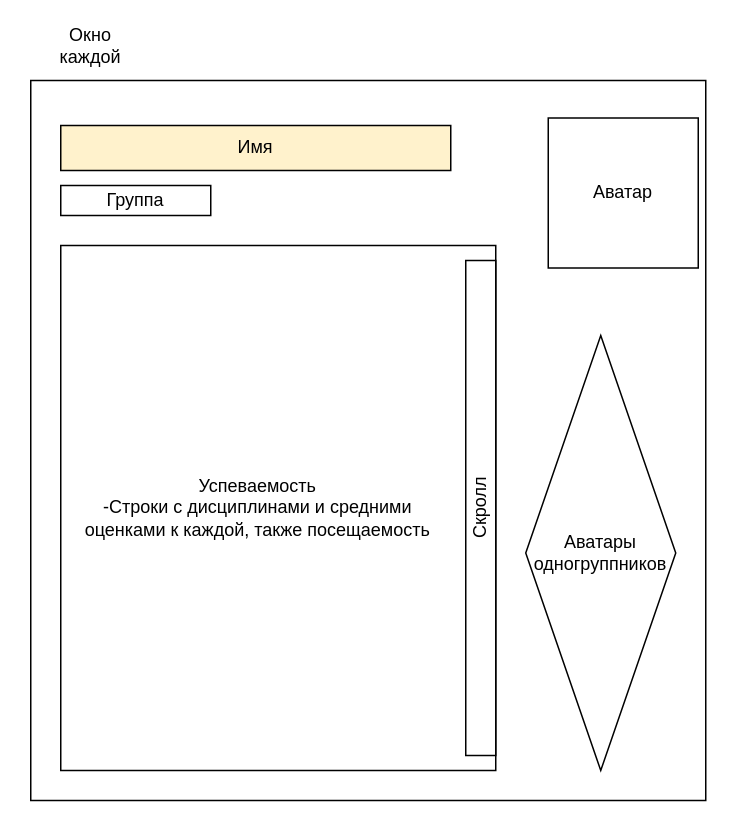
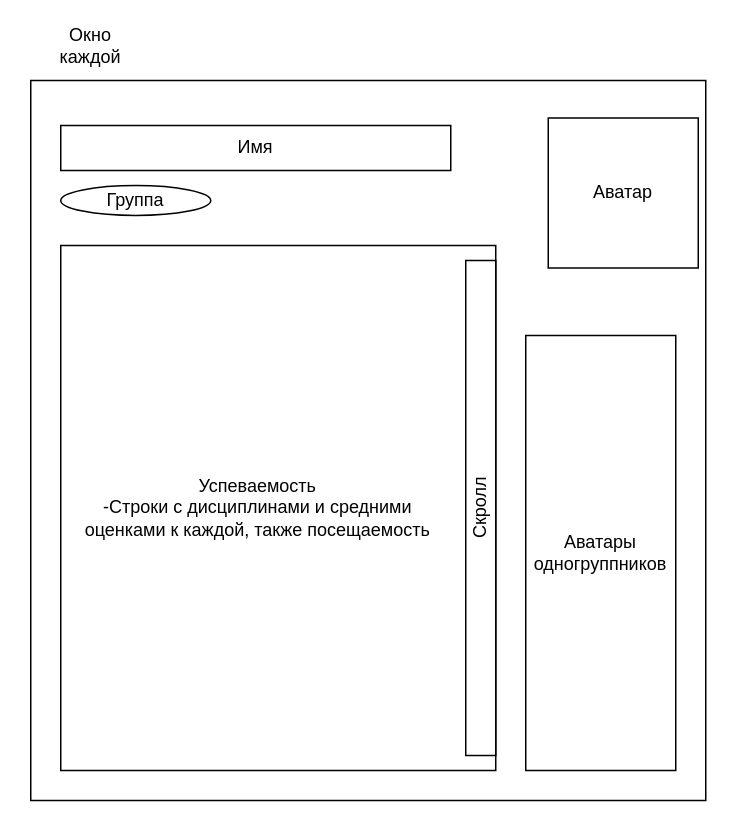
node "Имя": fillcolor #fff2cc -> #ffffff
node "Группа": shape rectangle -> ellipse
node "Аватары одногруппников": shape diamond -> rectangle
